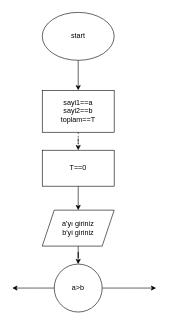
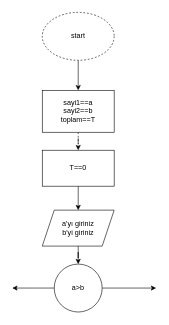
node "start": style solid -> dashed
